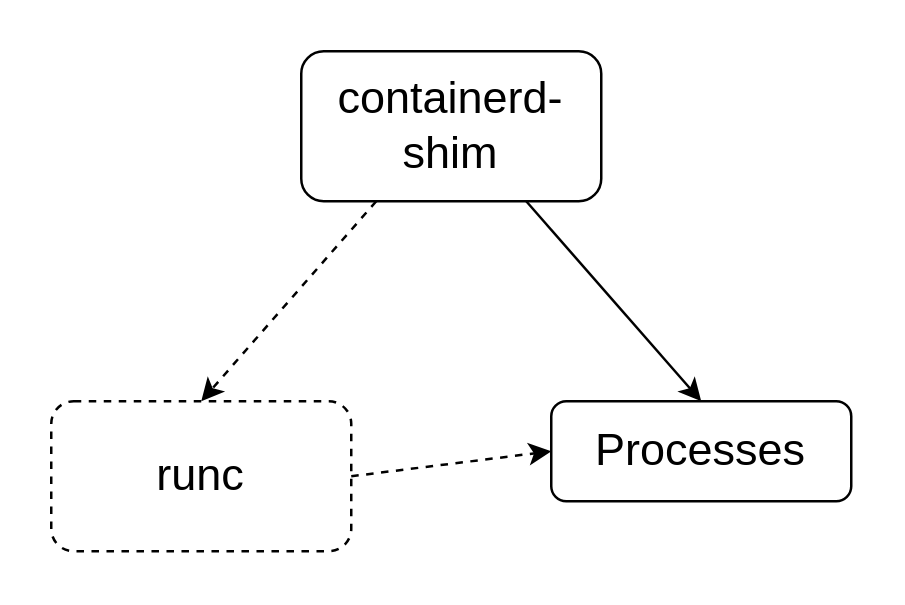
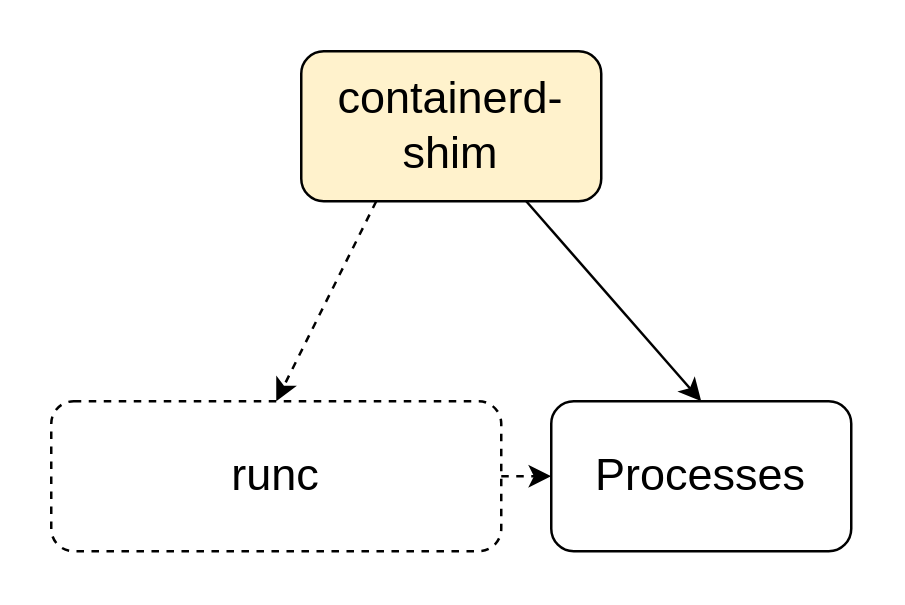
node "containerd-shim": fillcolor #ffffff -> #fff2cc
node "Processes": size 300x100 -> 300x150
node "runc": size 300x150 -> 450x150
